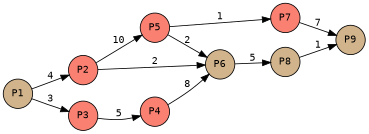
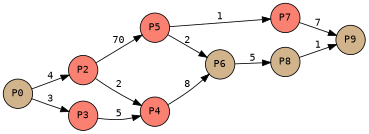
edge "P2" -> "P5": label "10" -> "70"
edge "P2" -> "P6": now "P2" -> "P4"
node "P1": label "P1" -> "P0"
